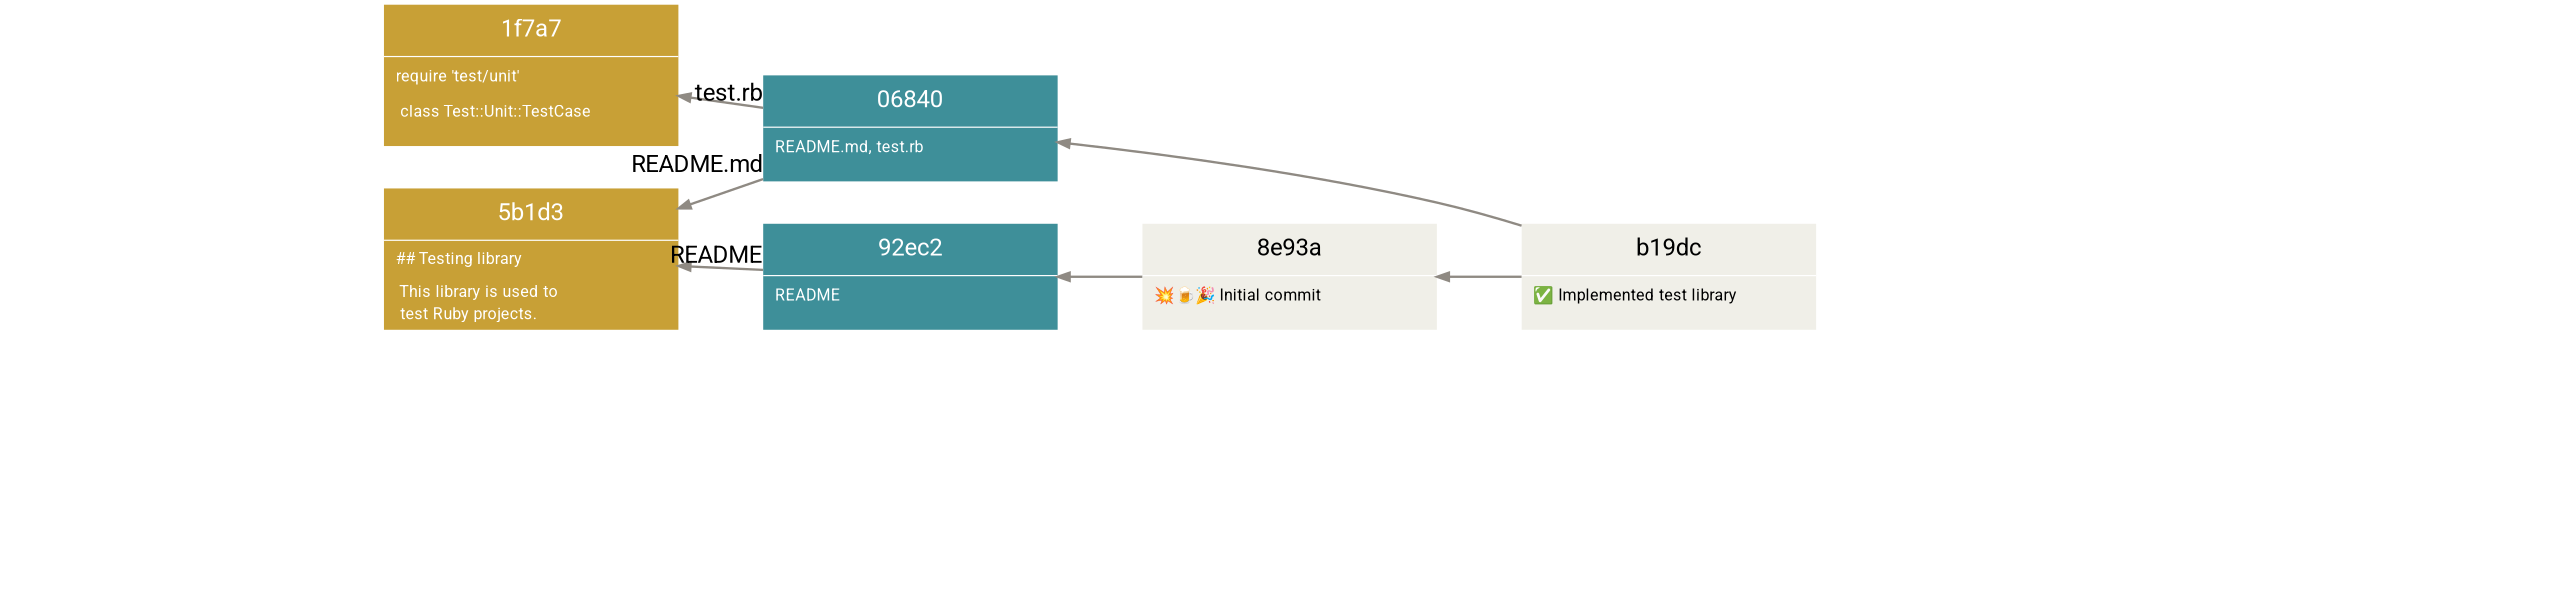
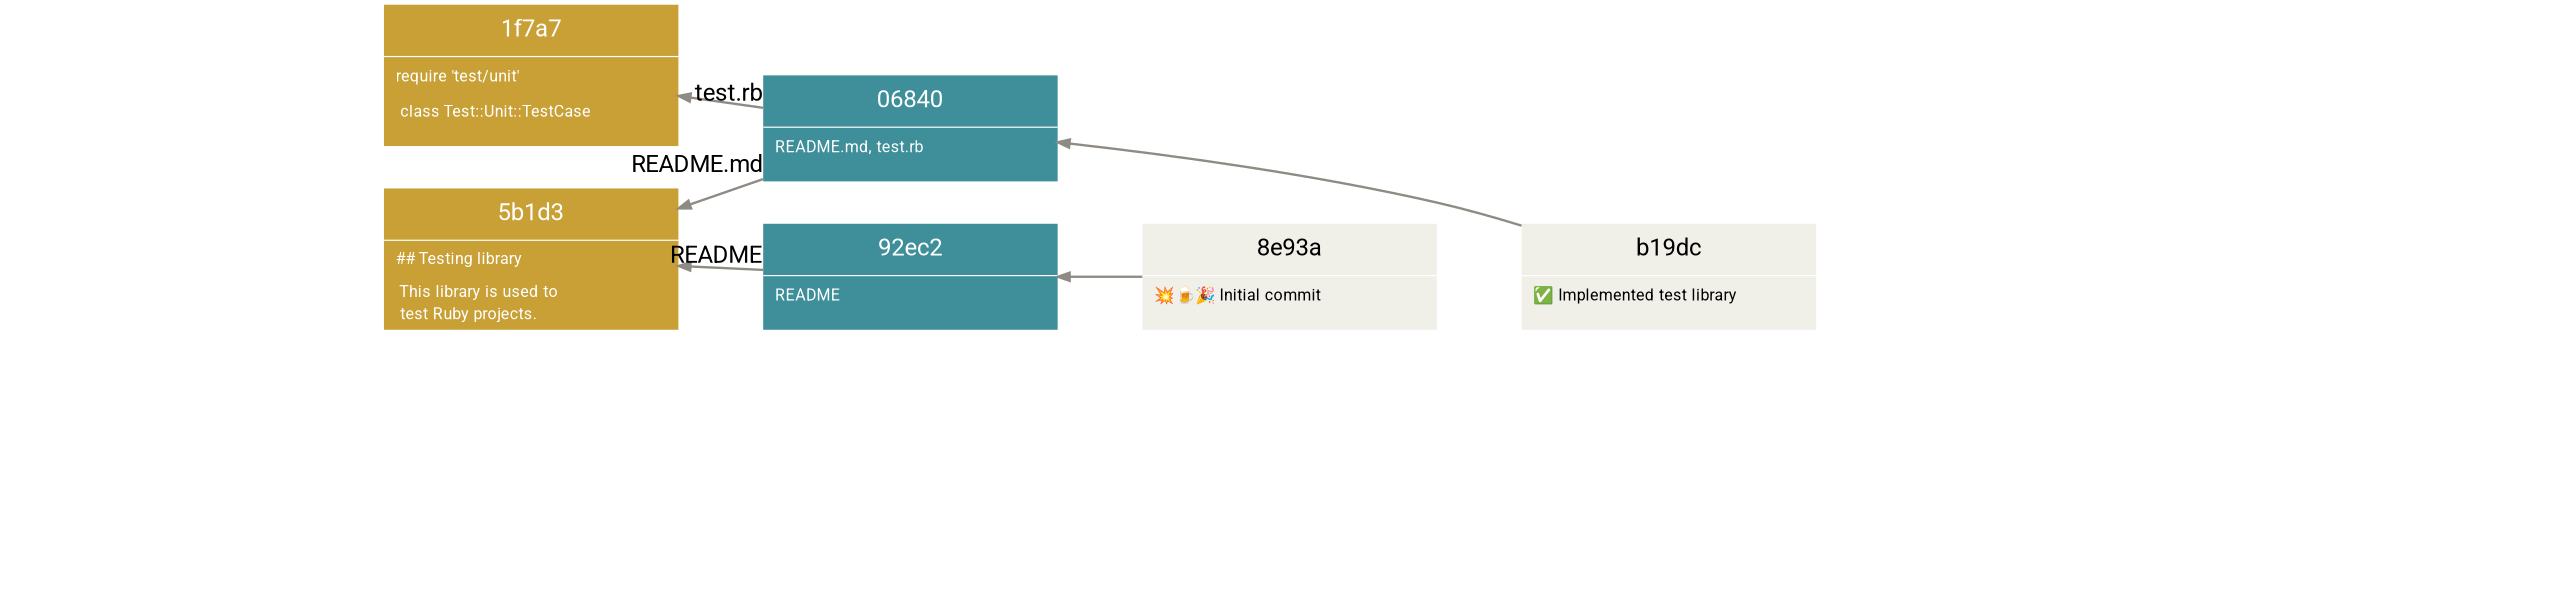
edge "8e93a" -- "b19dc": removed
